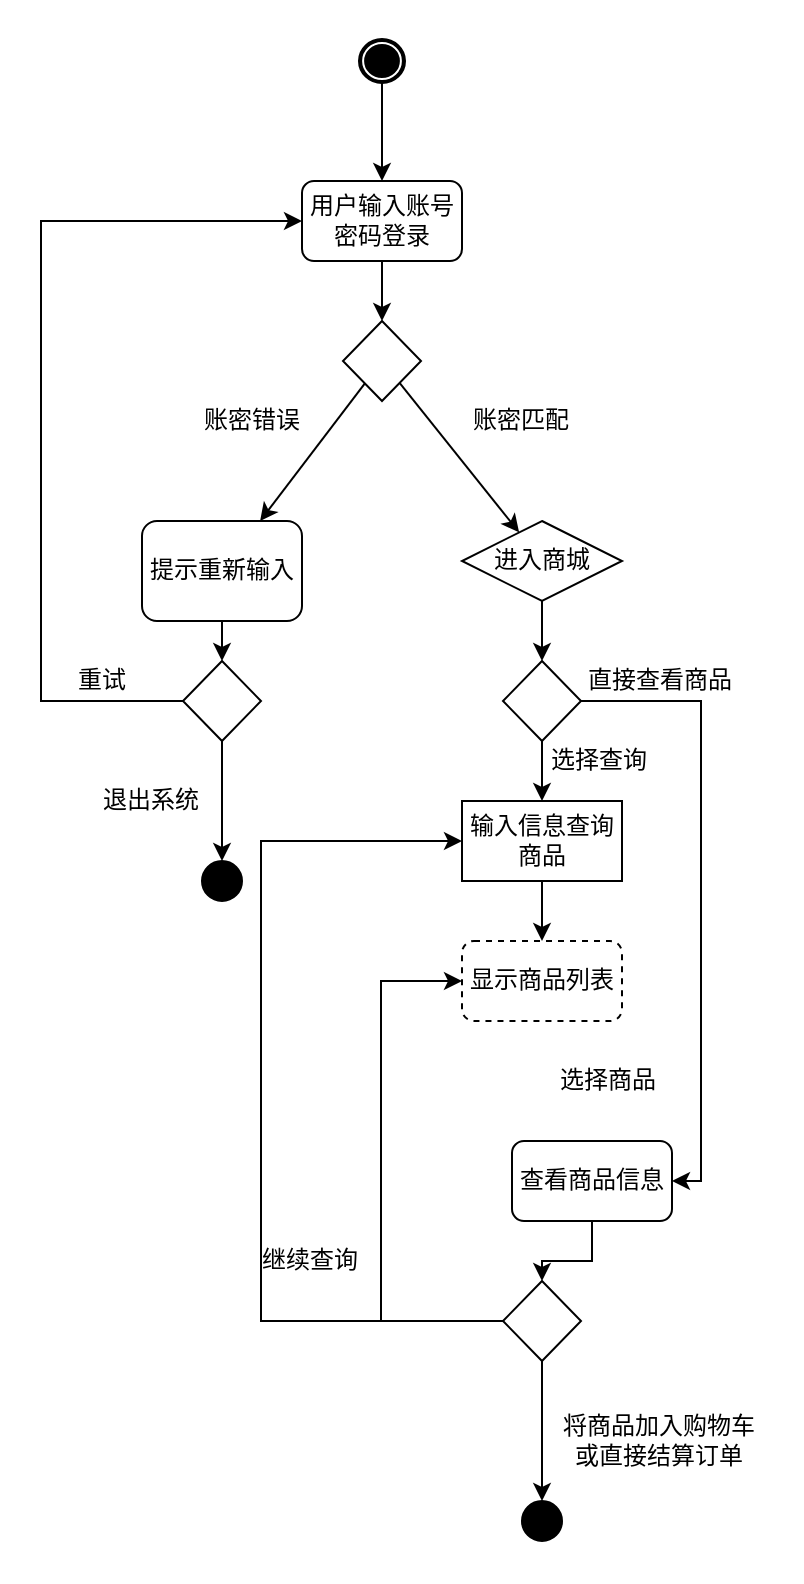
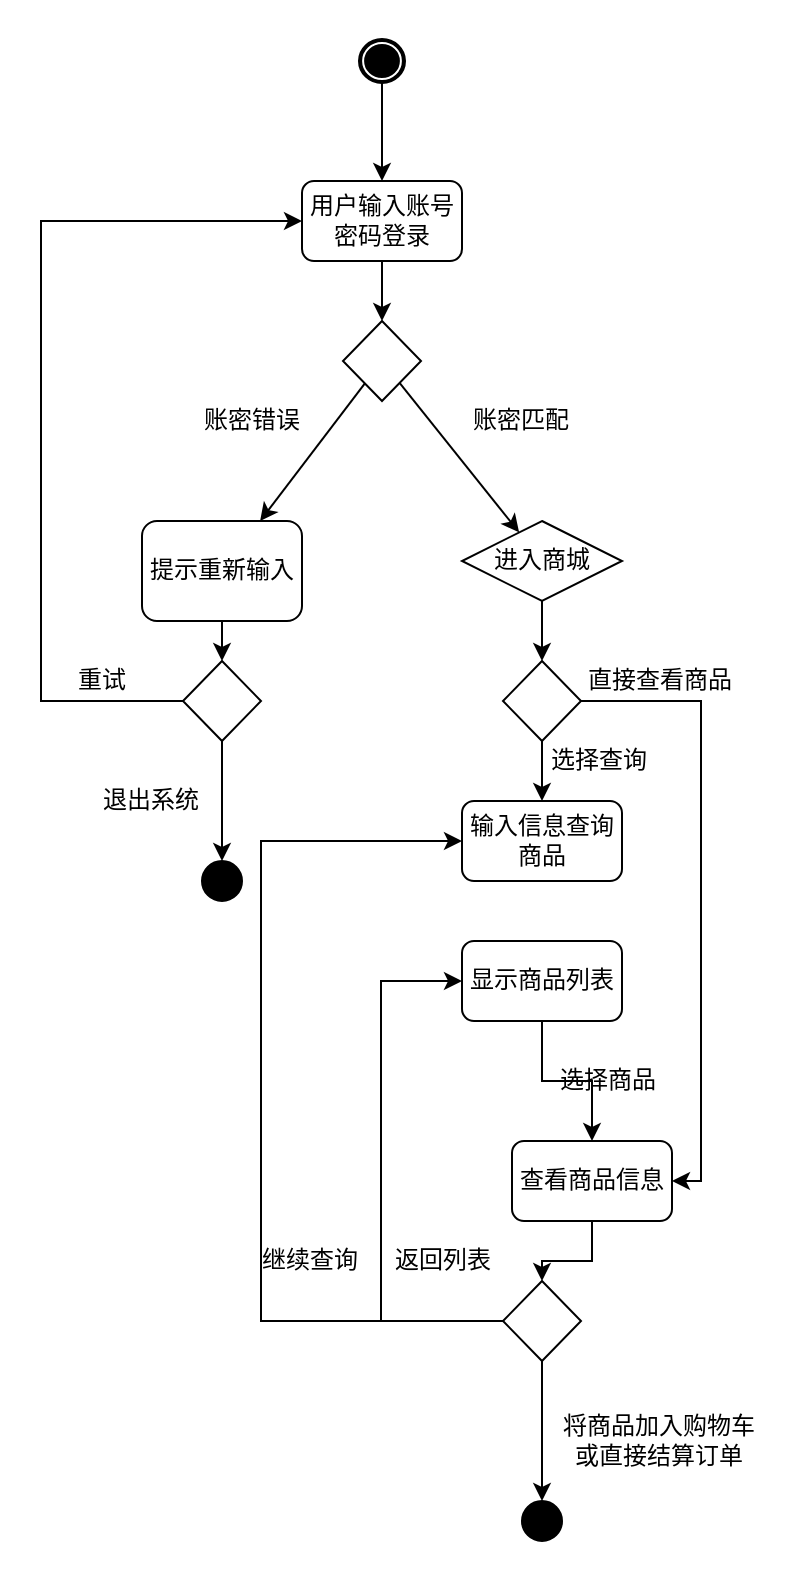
node "输入信息查询商品": shape rectangle -> rounded rectangle
edge "输入信息查询商品" -> "显示商品列表": removed
node "显示商品列表": style dashed -> solid
edge "显示商品列表" -> "查看商品信息": added
node "返回列表": added
